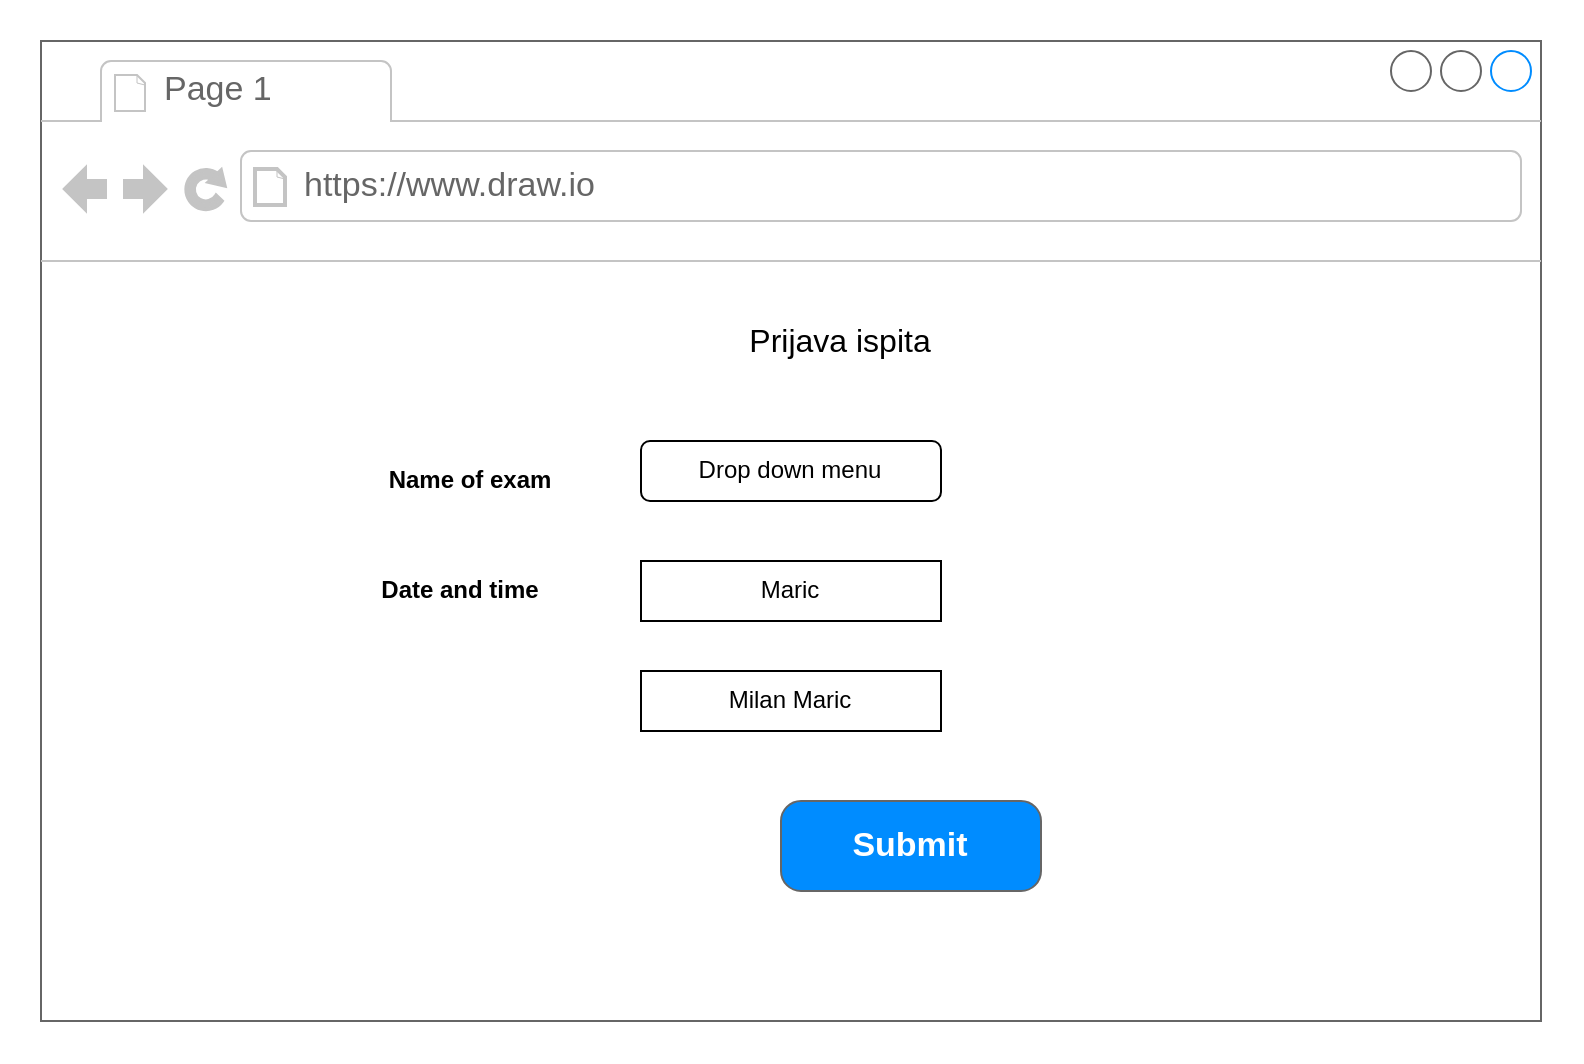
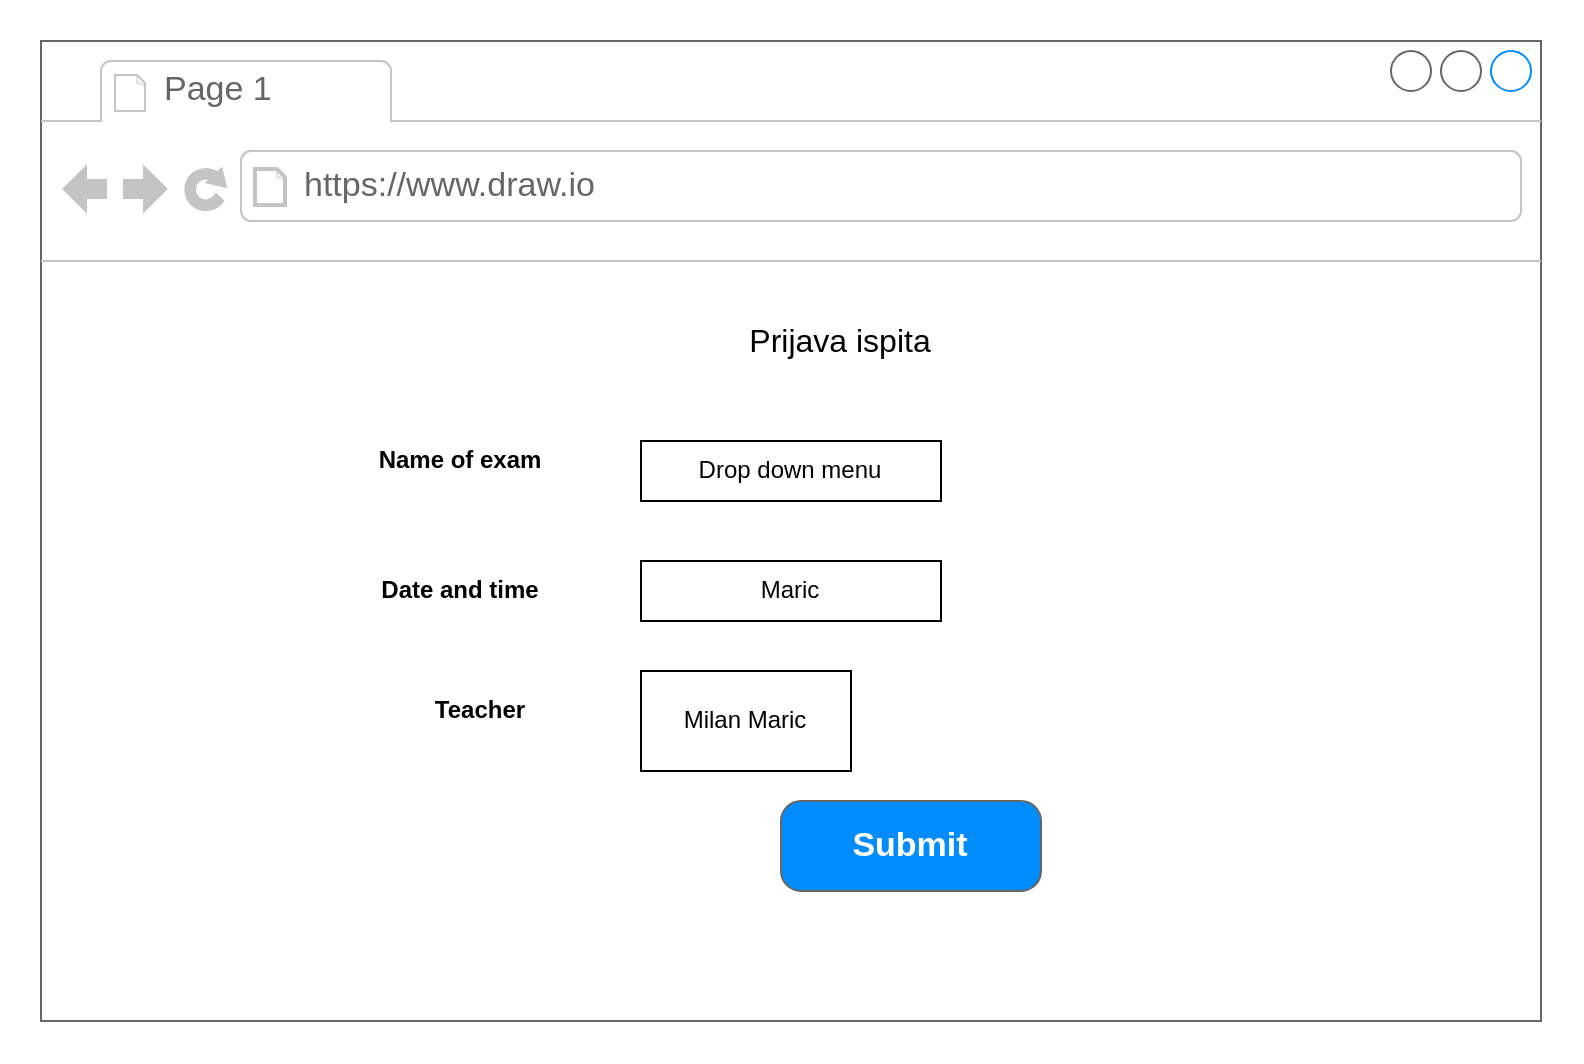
node "Drop down menu": shape rounded rectangle -> rectangle
node "Name of exam": moved (471, 481) -> (461, 461)
node "Milan Maric": size 300x60 -> 210x100
node "Teacher": added
